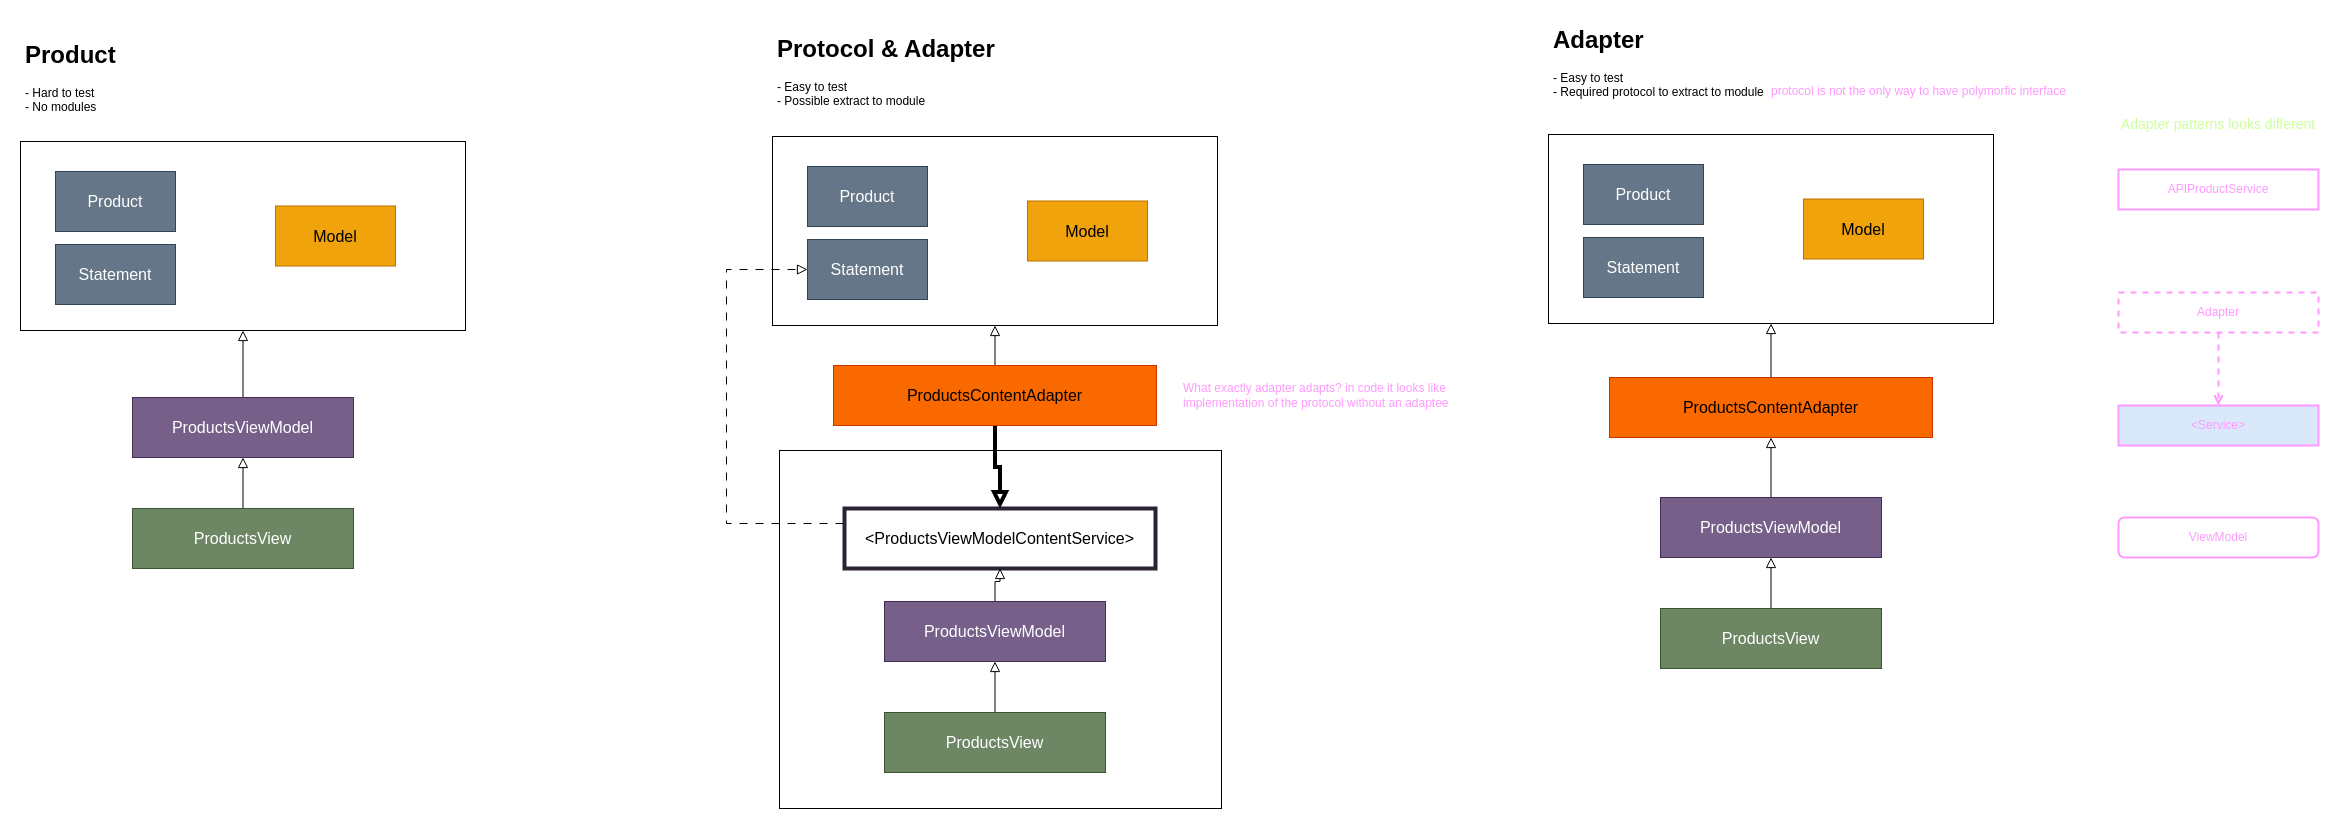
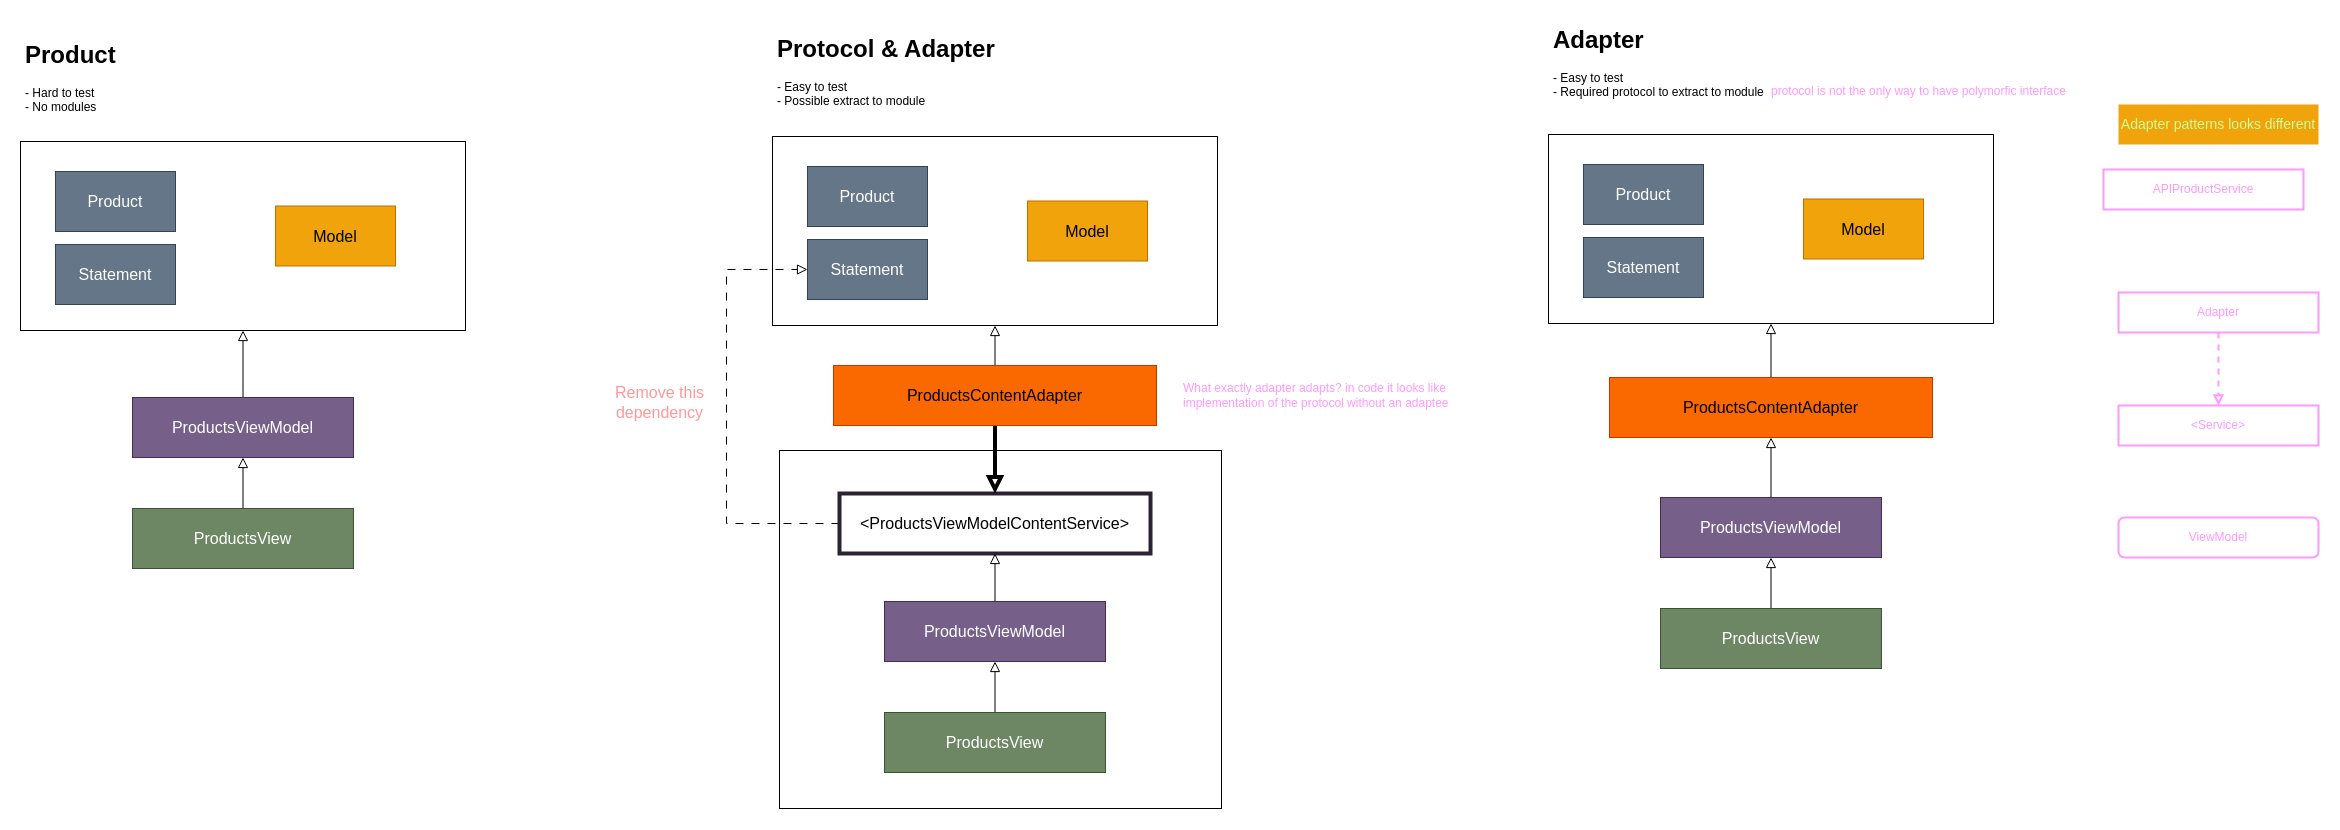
node "Adapter patterns looks different": fillcolor #ffffff -> #f0a30a
node "APIProductService": moved (2219, 190) -> (2204, 190)
node "Adapter": style dashed -> solid
edge "Adapter" -> "<Service>": arrowhead open -> block
node "Remove this dependency": added
node "<Service>": fillcolor #dae8fc -> #ffffff
node "<ProductsViewModelContentService>": moved (1000, 539) -> (995, 524)
